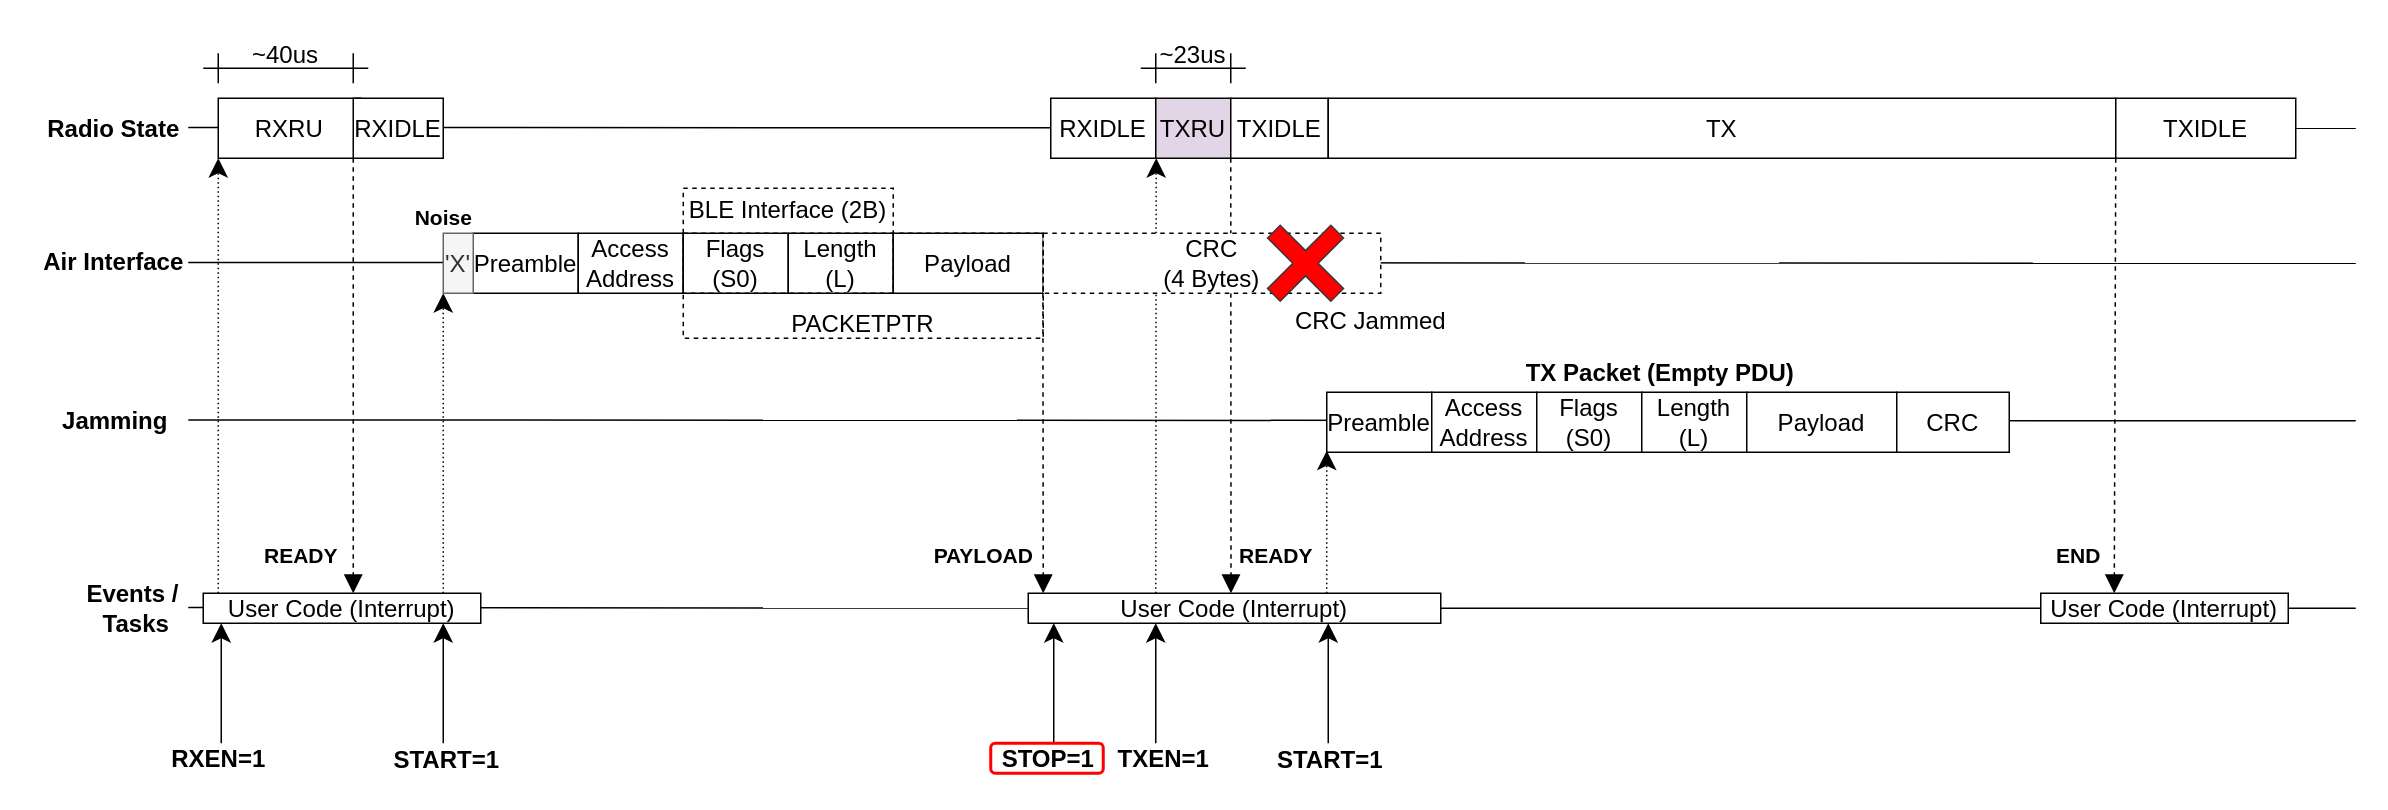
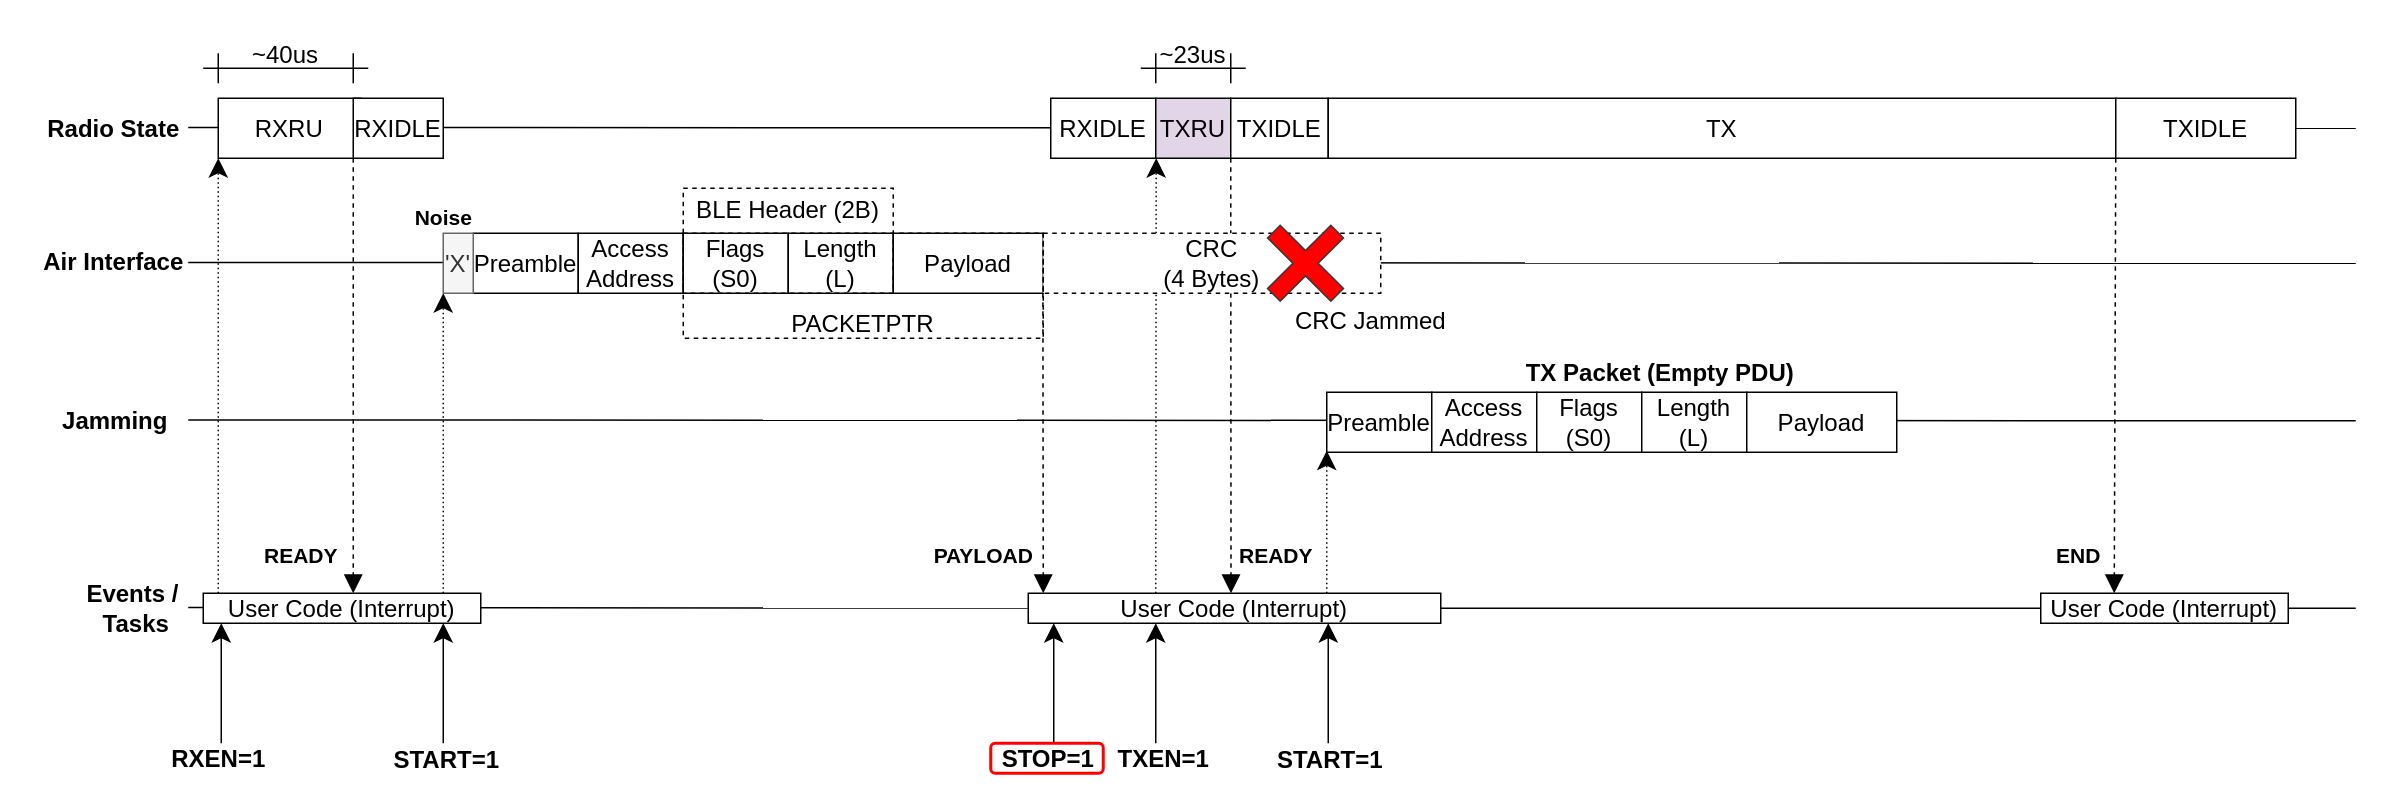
node "BLE Interface (2B)": label "BLE Interface (2B)" -> "BLE Header (2B)"
node "CRC": removed
